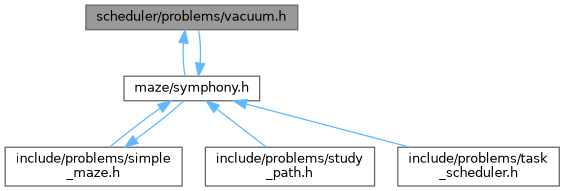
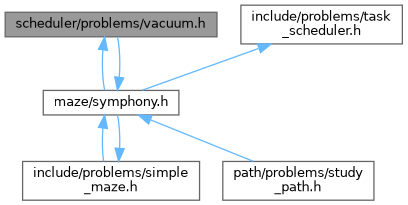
edge "include/problems/task _scheduler.h" -> "maze/symphony.h": reversed
node "include/problems/study _path.h": label "include/problems/study _path.h" -> "path/problems/study _path.h"
